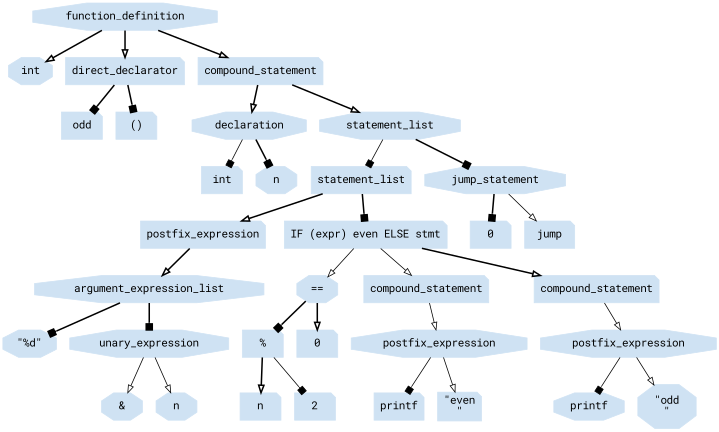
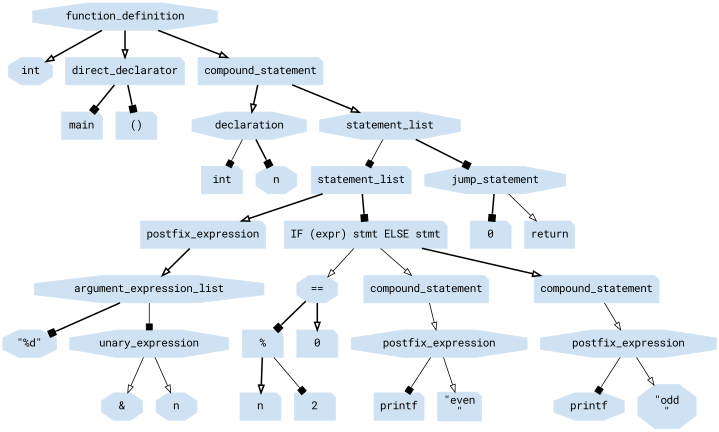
node "odd": label "odd" -> "main"
node "IF (expr) even ELSE stmt": label "IF (expr) even ELSE stmt" -> "IF (expr) stmt ELSE stmt"
node "jump": label "jump" -> "return"
edge "argument_expression_list" -> "unary_expression": style bold -> solid
